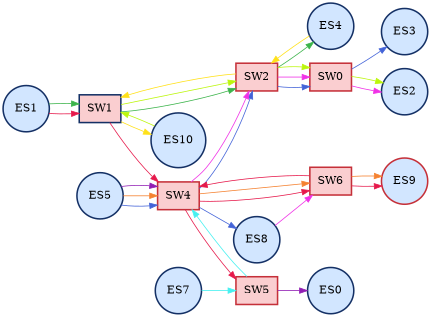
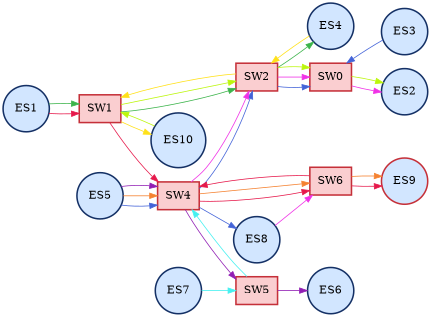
edge "SW0" -> "ES3": reversed
node "SW1": color #143065 -> #c53039
edge "SW4" -> "SW5": color #e6194b -> #911eb4
node "ES0": label "ES0" -> "ES6"
